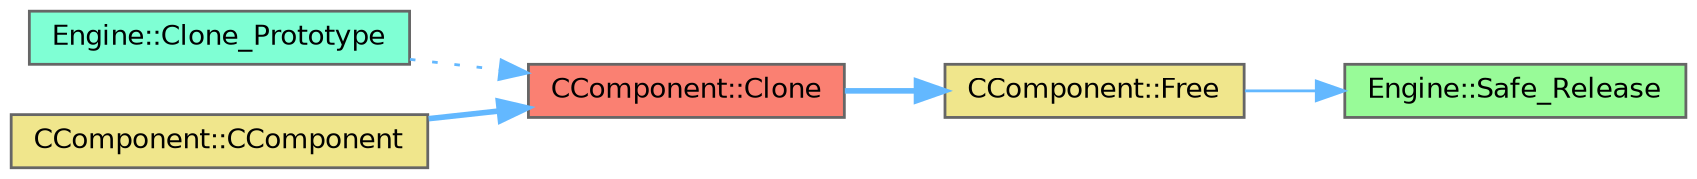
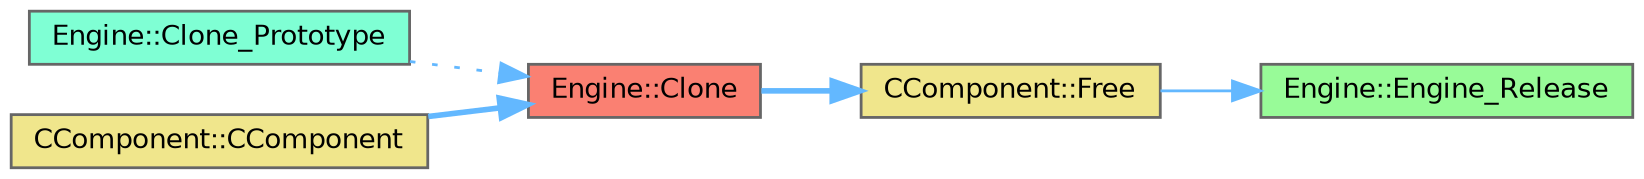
node "CComponent::Clone": label "CComponent::Clone" -> "Engine::Clone"
node "Engine::Safe_Release": label "Engine::Safe_Release" -> "Engine::Engine_Release"
